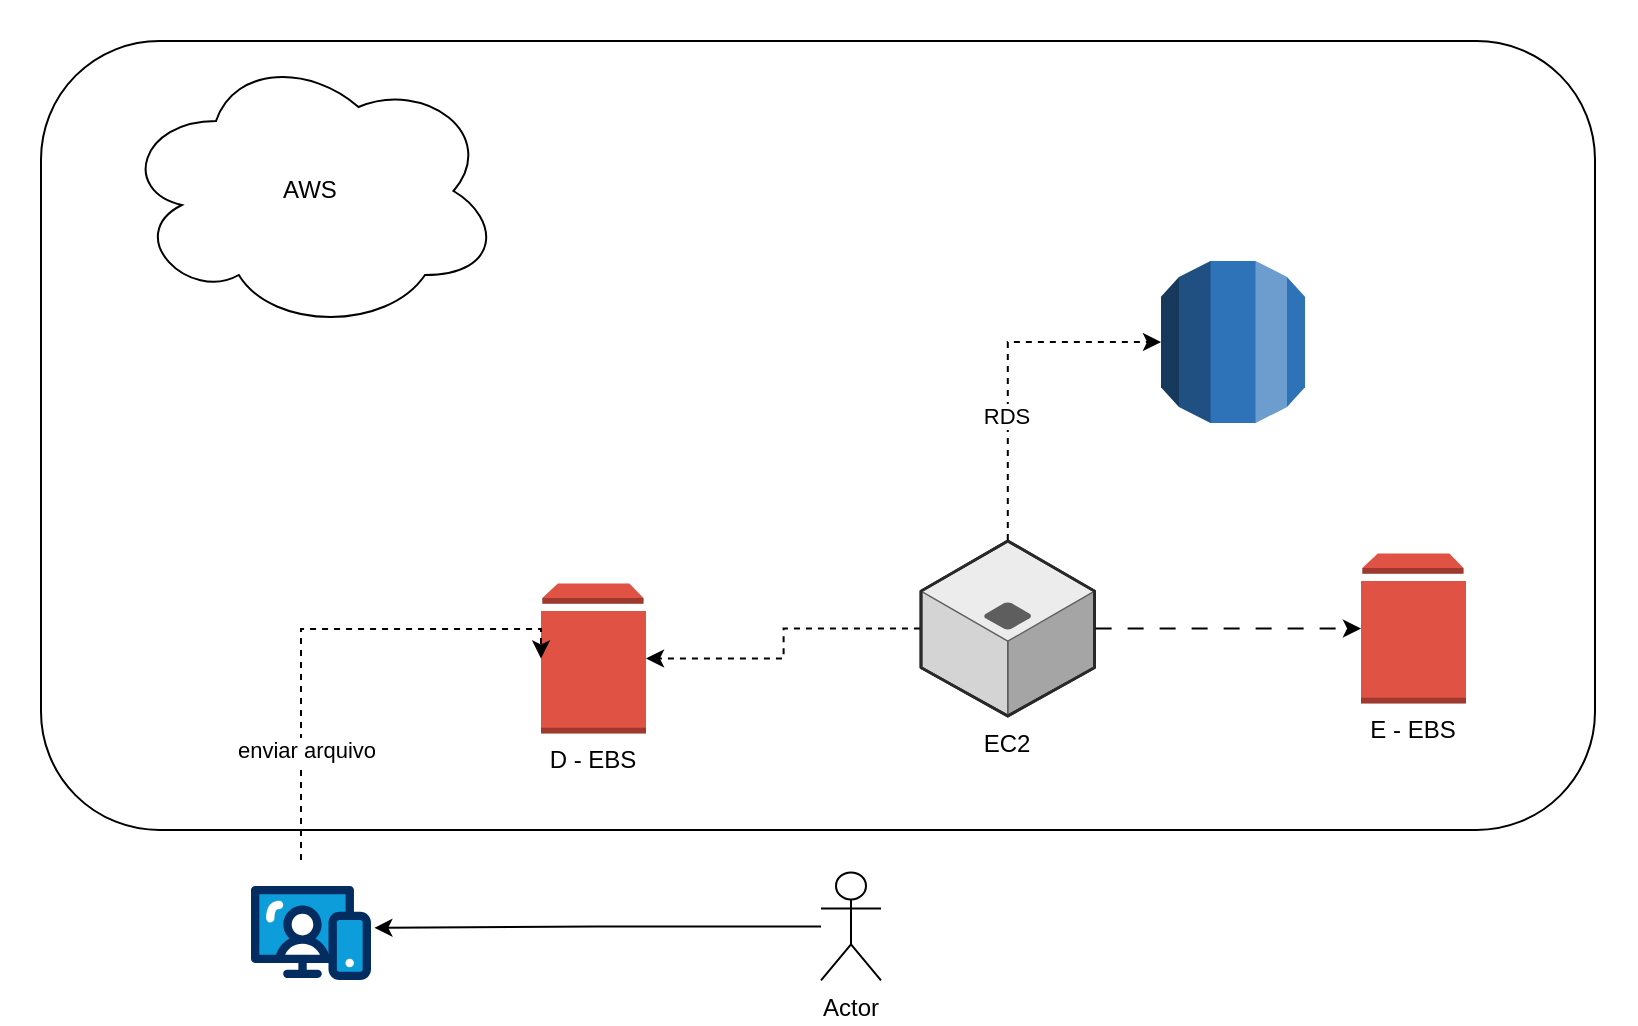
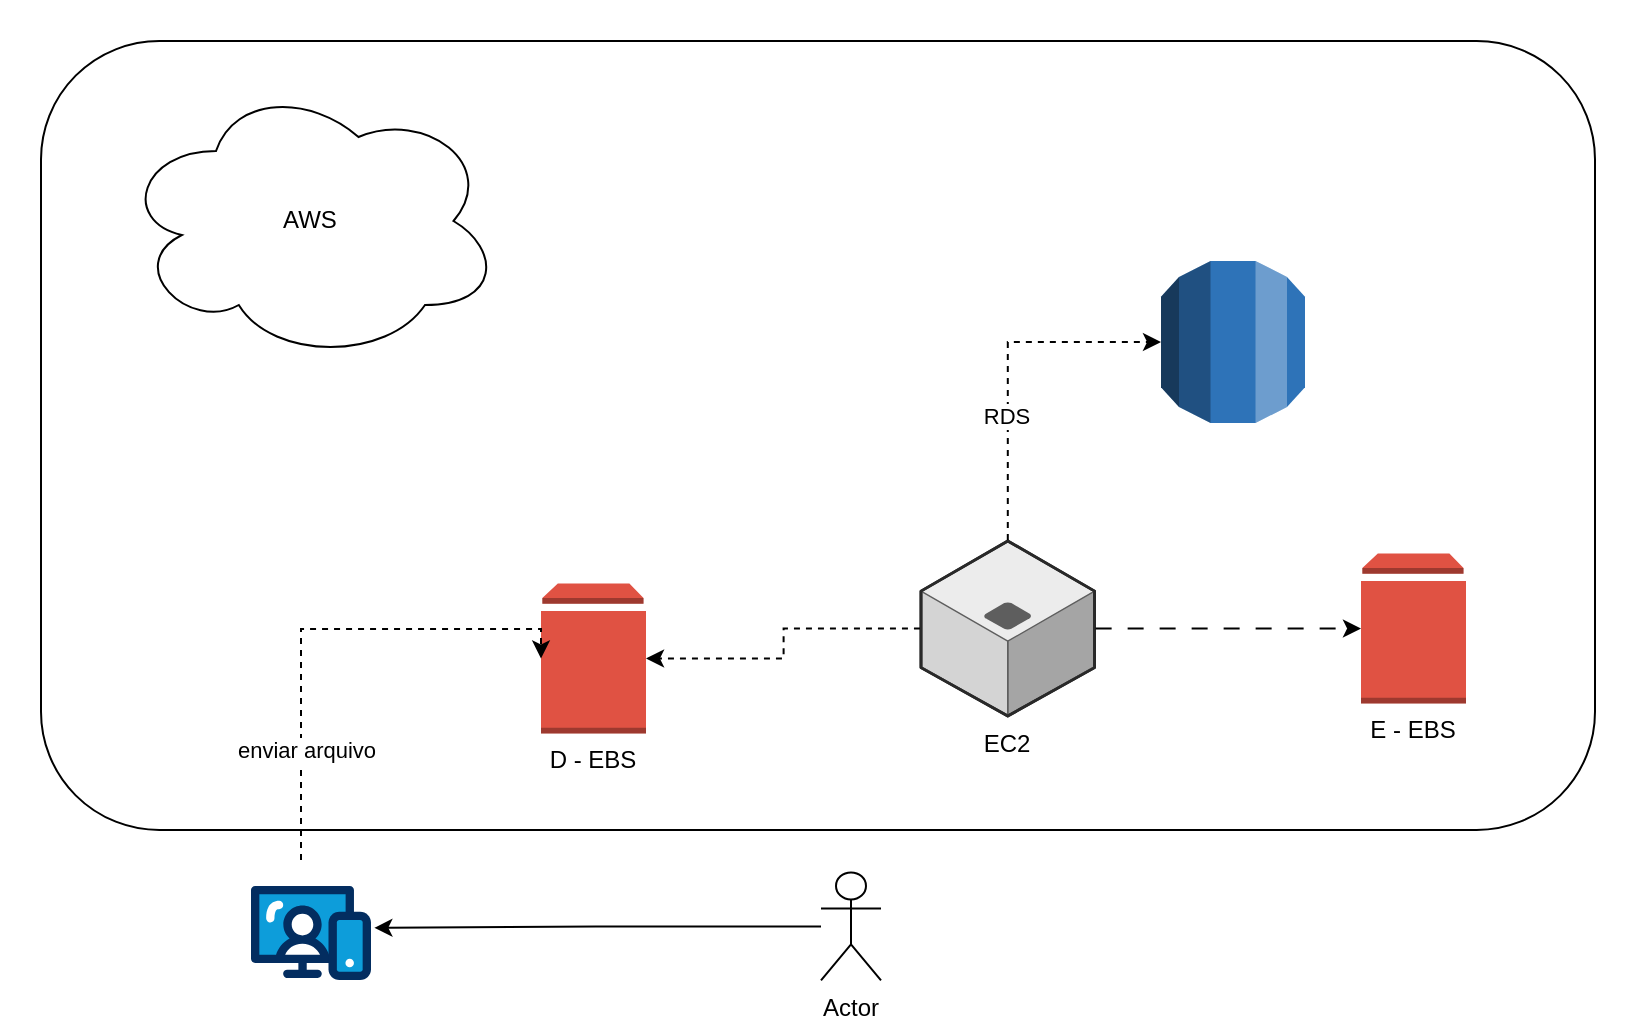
node "AWS": moved (311, 191) -> (311, 221)
